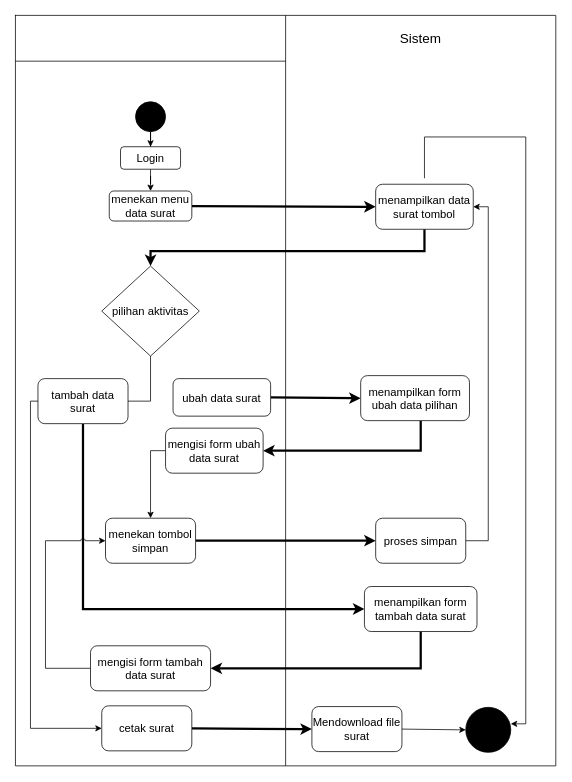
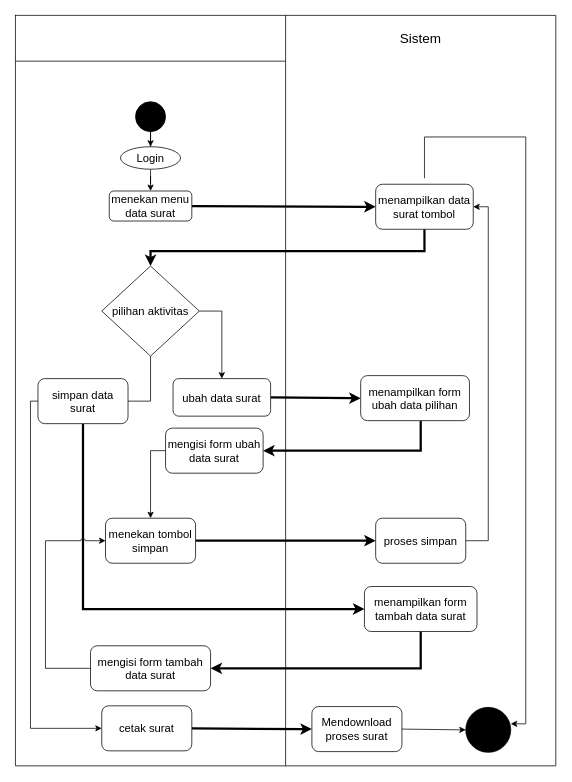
node "Login": shape rounded rectangle -> ellipse
edge "pilihan aktivitas" -> "ubah data surat": added
node "tambah data surat": label "tambah data surat" -> "simpan data surat"
node "Mendownload file surat": label "Mendownload file surat" -> "Mendownload proses surat"
